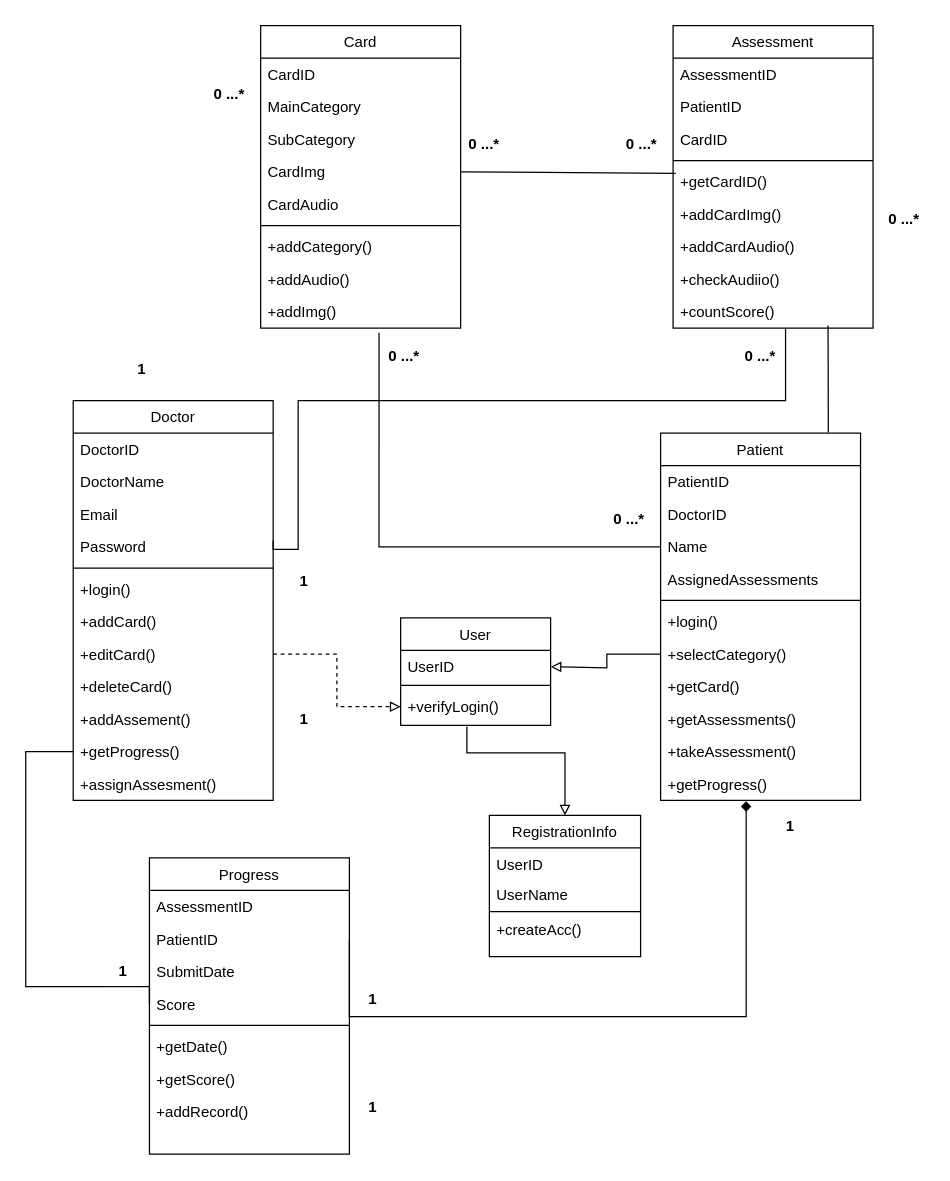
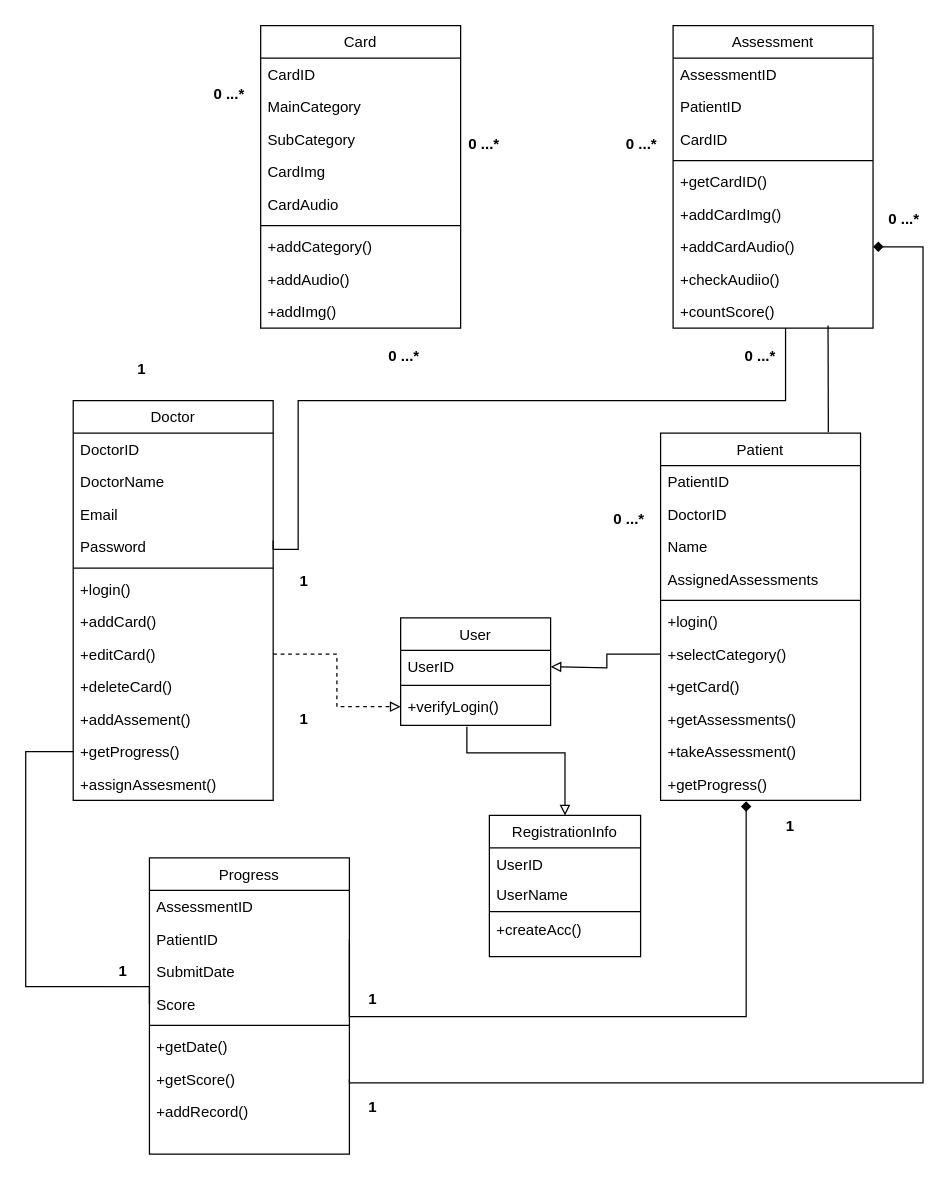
edge "CardImg" -- "+getCardID()": removed
edge "+addImg()" -- "Name": removed
edge "+getScore()" -> "+addCardAudio()": added
